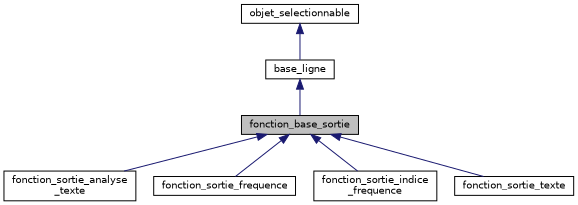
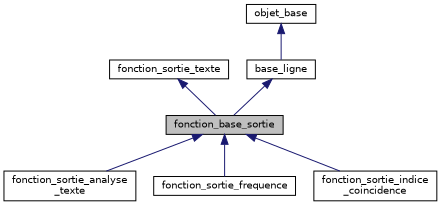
node "objet_selectionnable": label "objet_selectionnable" -> "objet_base"
edge "fonction_sortie_texte" -> "fonction_base_sortie": reversed
node "fonction_sortie_indice _frequence": label "fonction_sortie_indice _frequence" -> "fonction_sortie_indice _coincidence"
